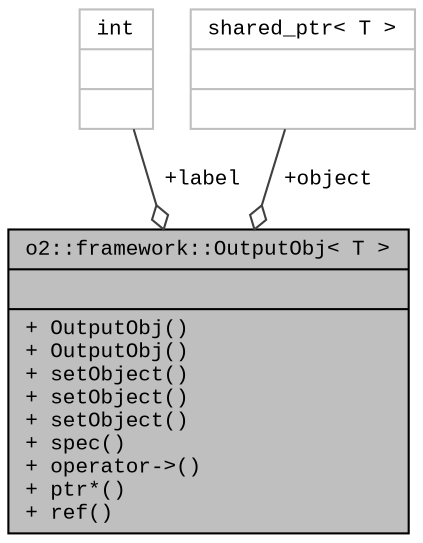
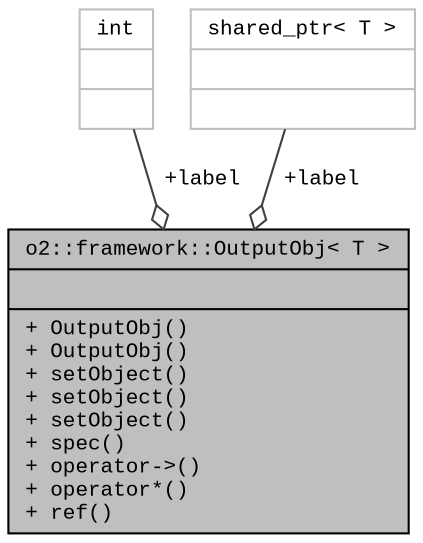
edge "shared_ptr< T >" -> "o2::framework::OutputObj< T >": label " +object" -> " +label"
node "o2::framework::OutputObj< T >": text "+ ptr*()" -> "+ operator*()"
